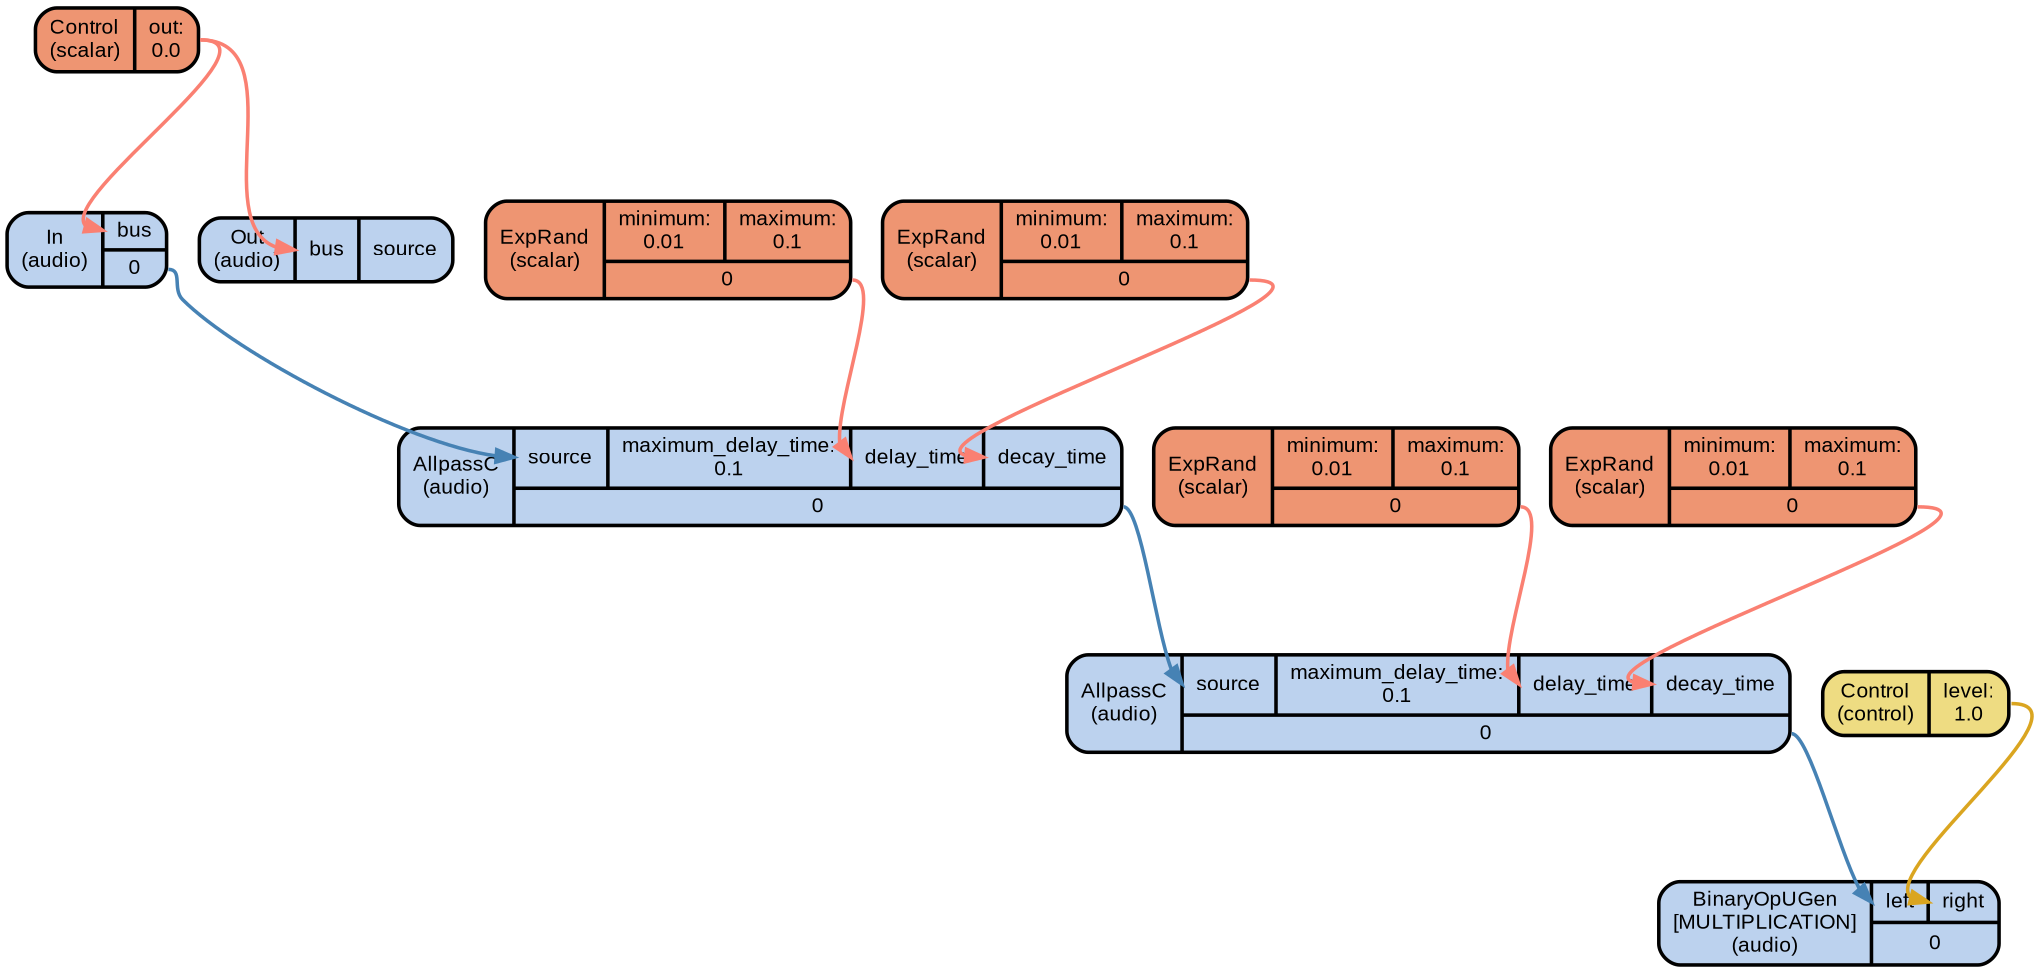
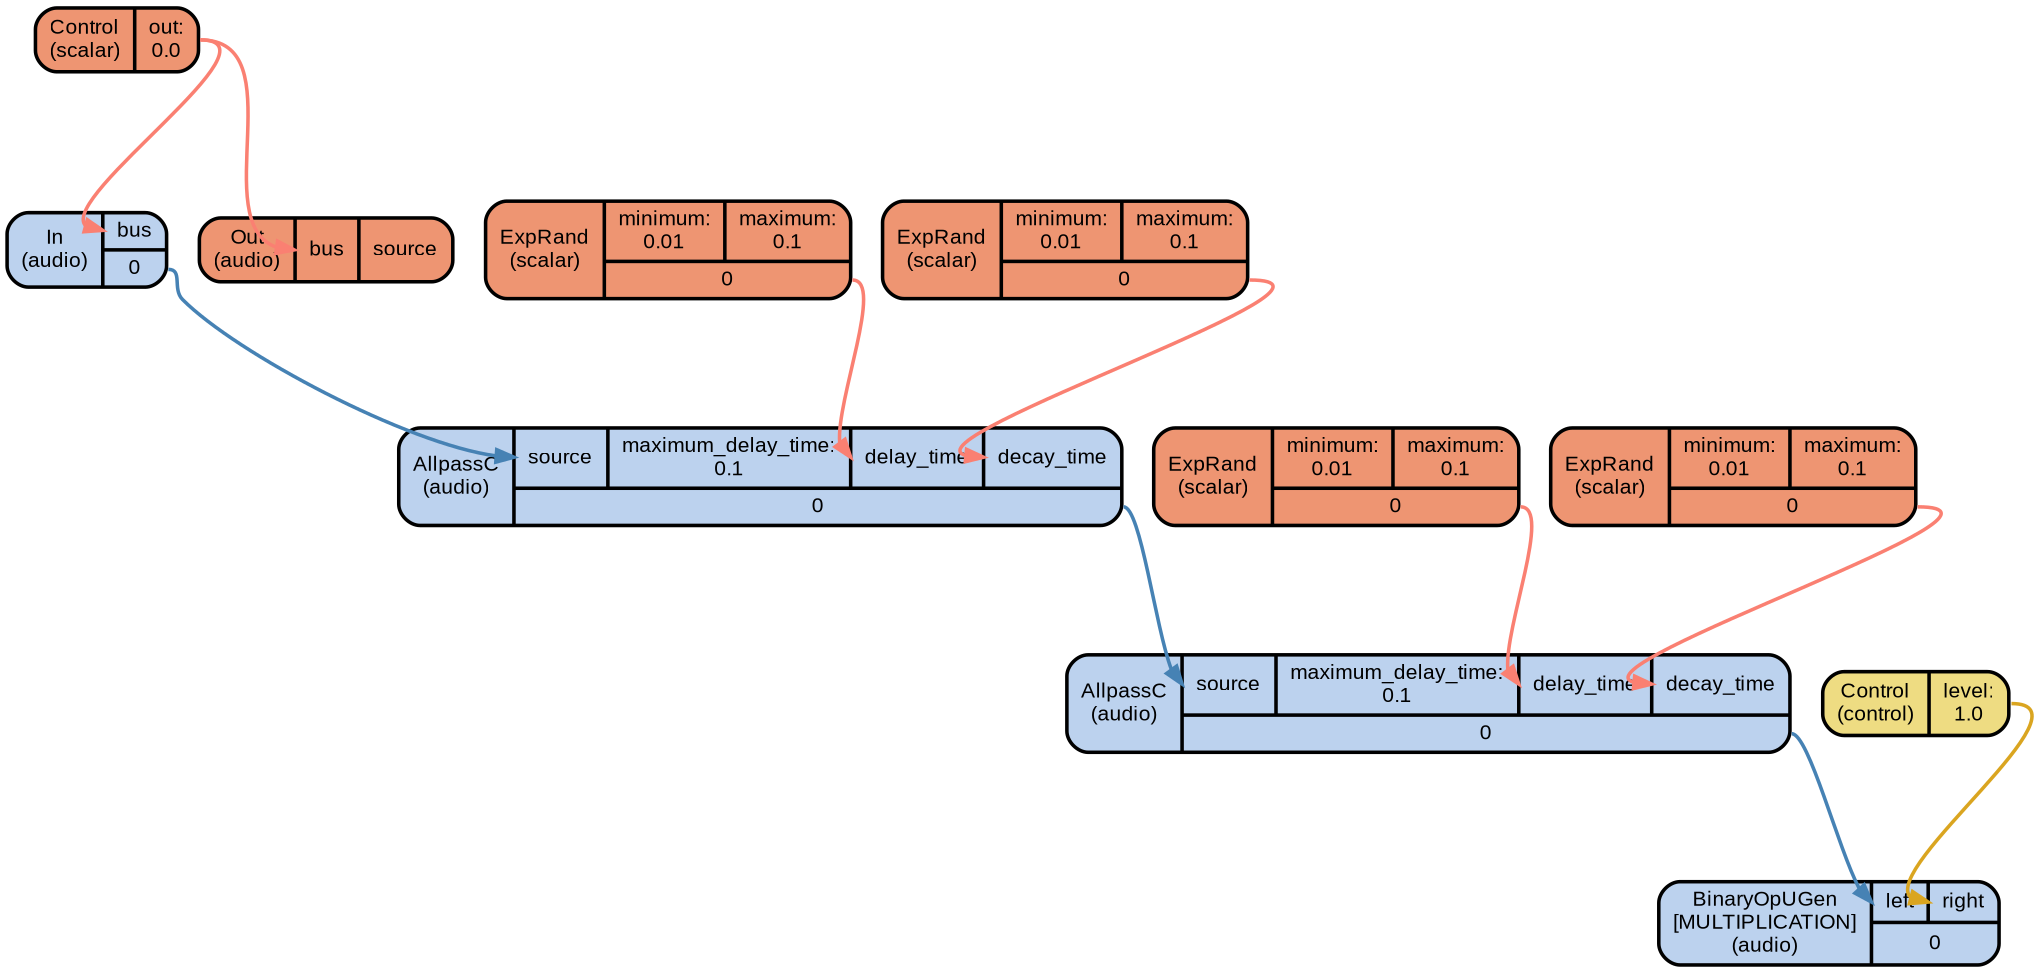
node "Out": fillcolor lightsteelblue2 -> lightsalmon2
